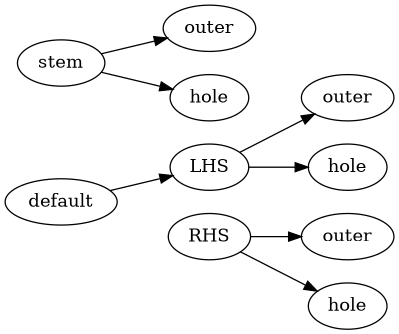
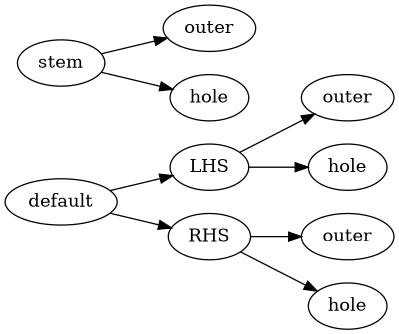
edge "default" -> "RHS": added
